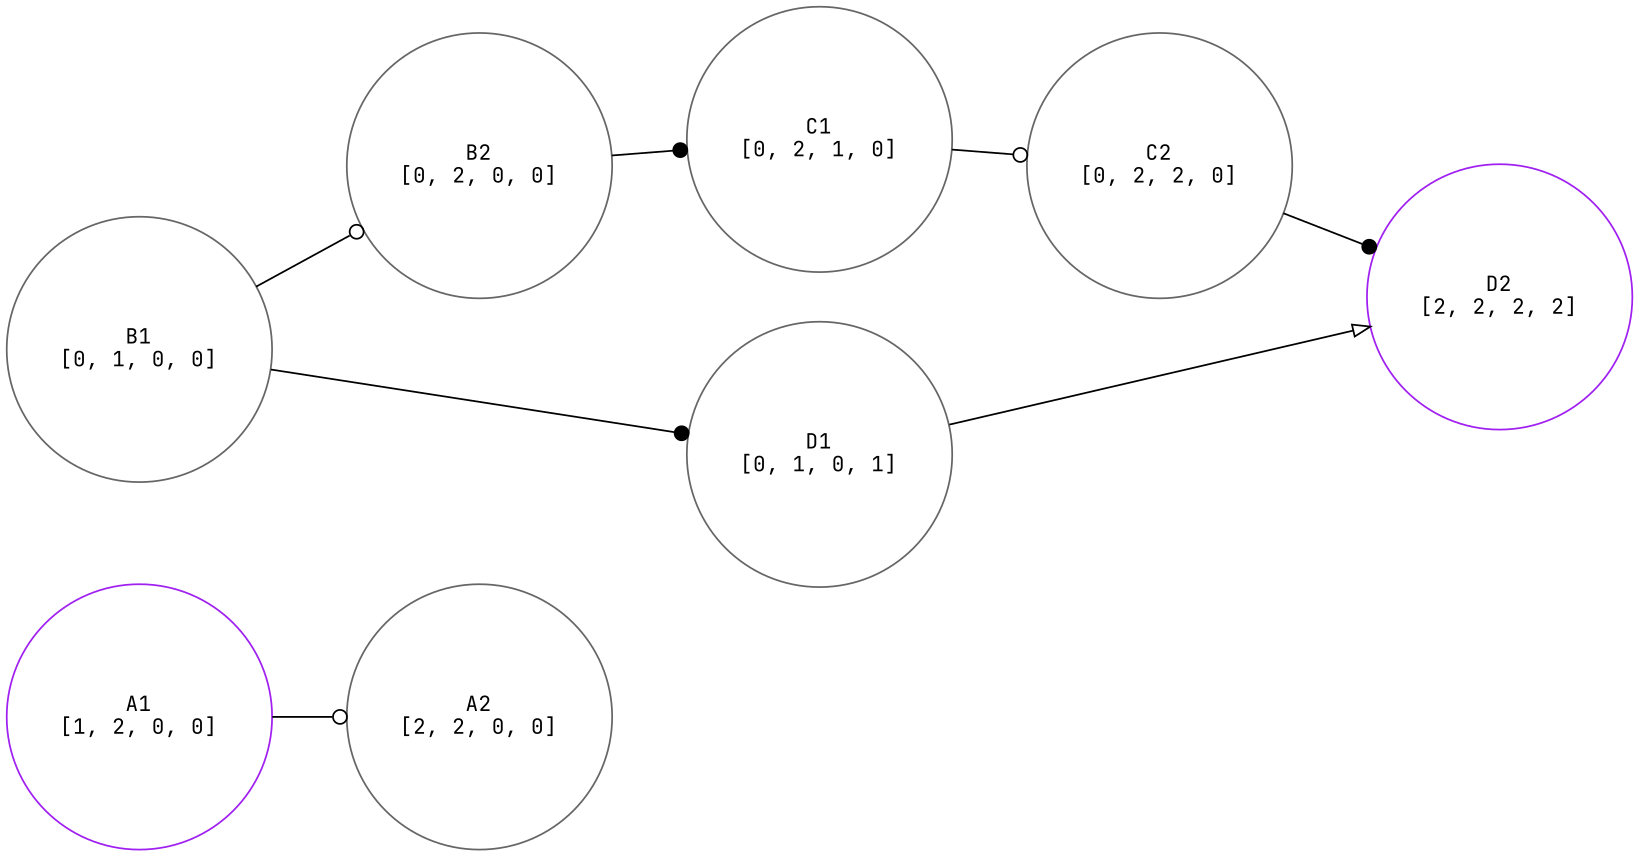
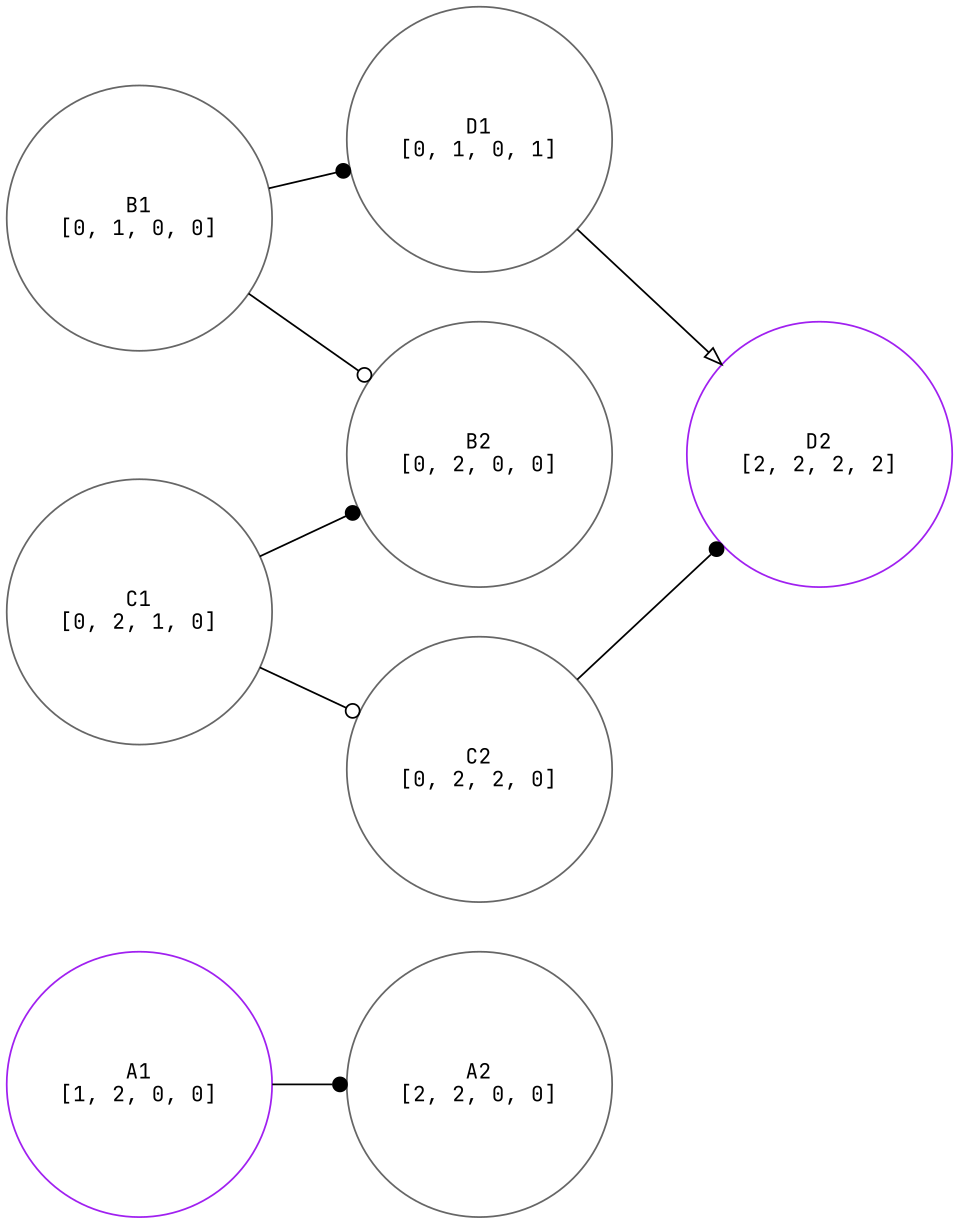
edge "B2 [0, 2, 0, 0]" -> "C1 [0, 2, 1, 0]": reversed
edge "A1 [1, 2, 0, 0]" -> "A2 [2, 2, 0, 0]": arrowhead odot -> dot
